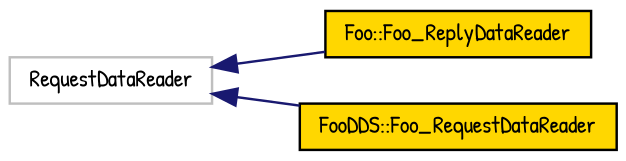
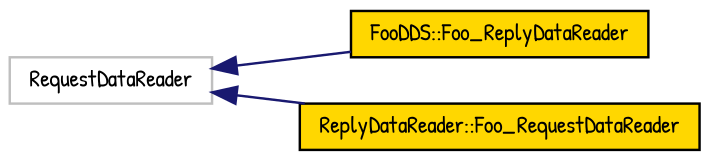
node "Foo::Foo_ReplyDataReader": label "Foo::Foo_ReplyDataReader" -> "FooDDS::Foo_ReplyDataReader"
node "FooDDS::Foo_RequestDataReader": label "FooDDS::Foo_RequestDataReader" -> "ReplyDataReader::Foo_RequestDataReader"
